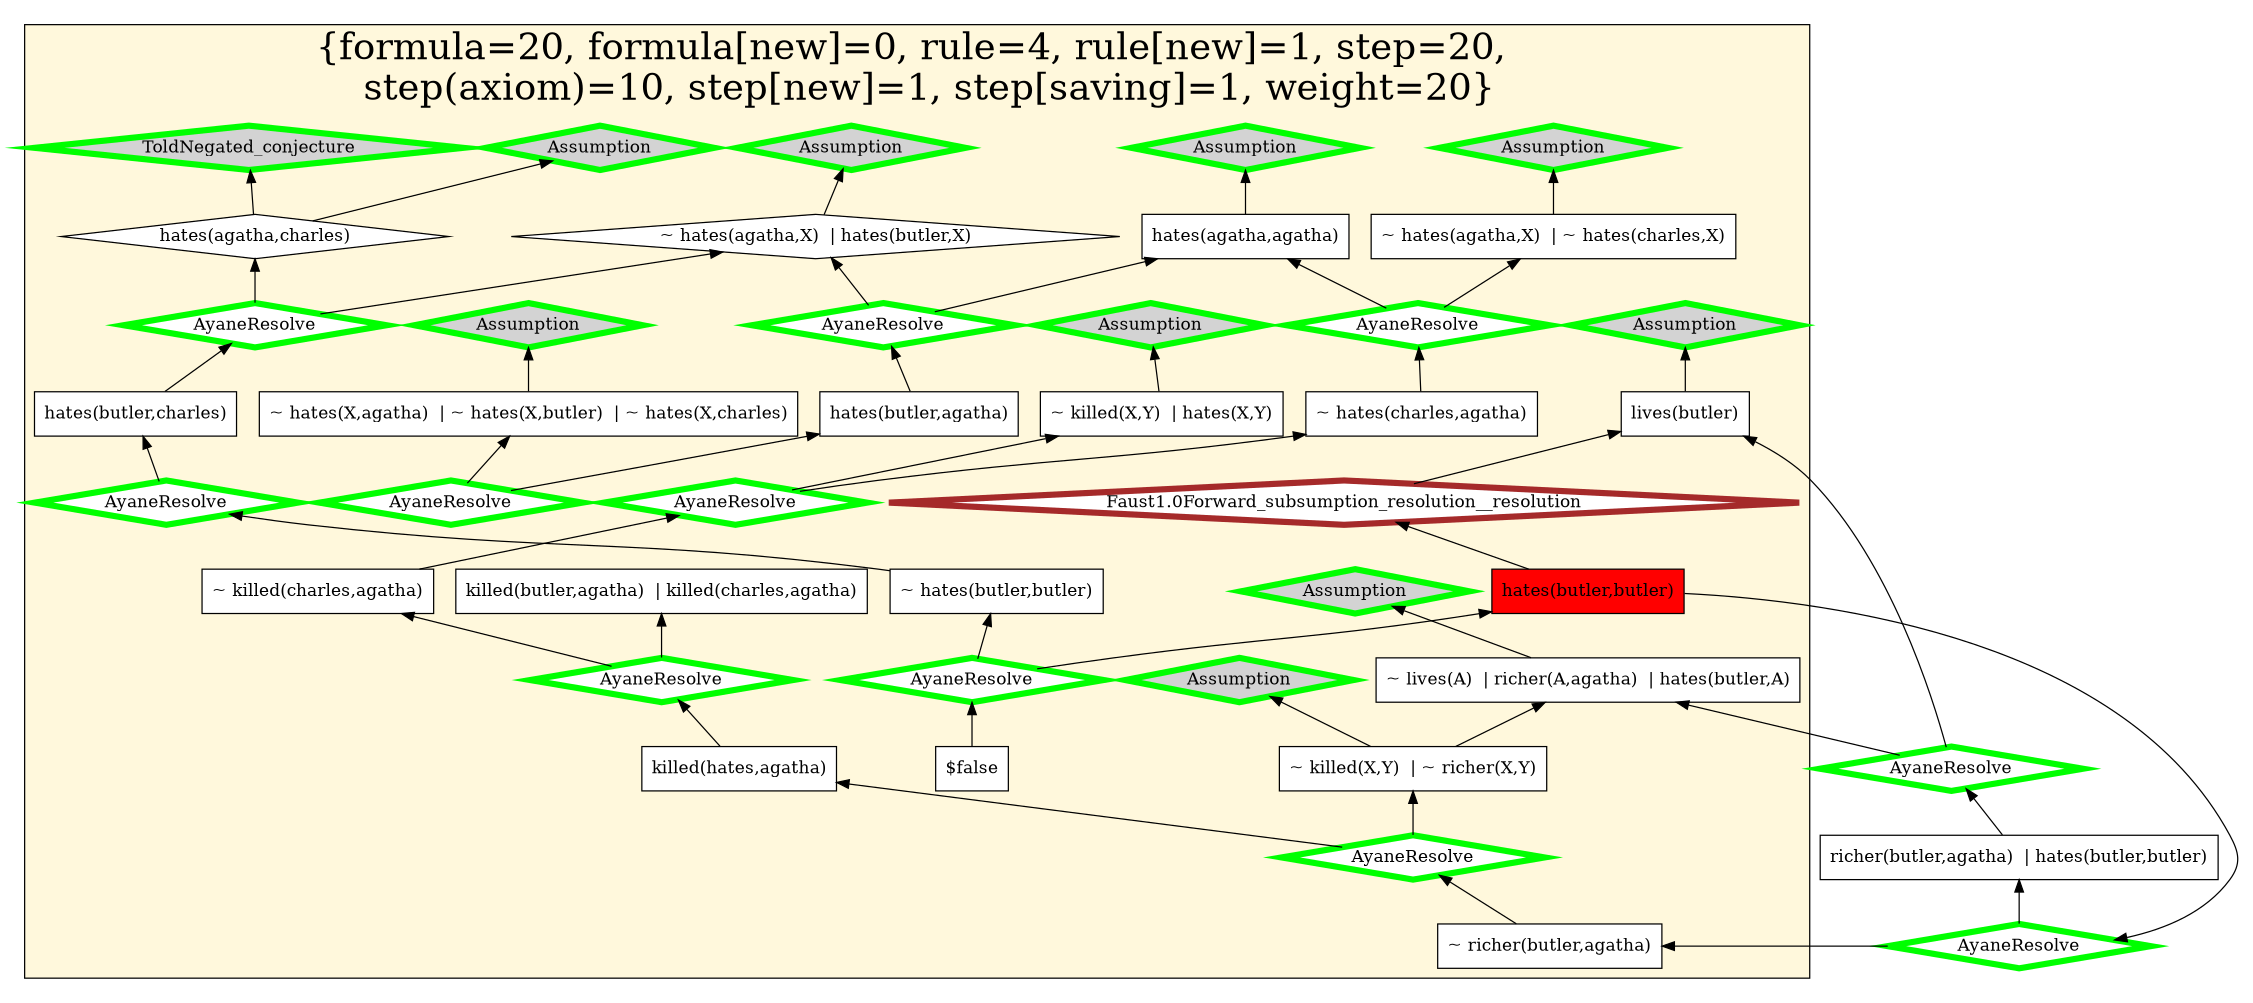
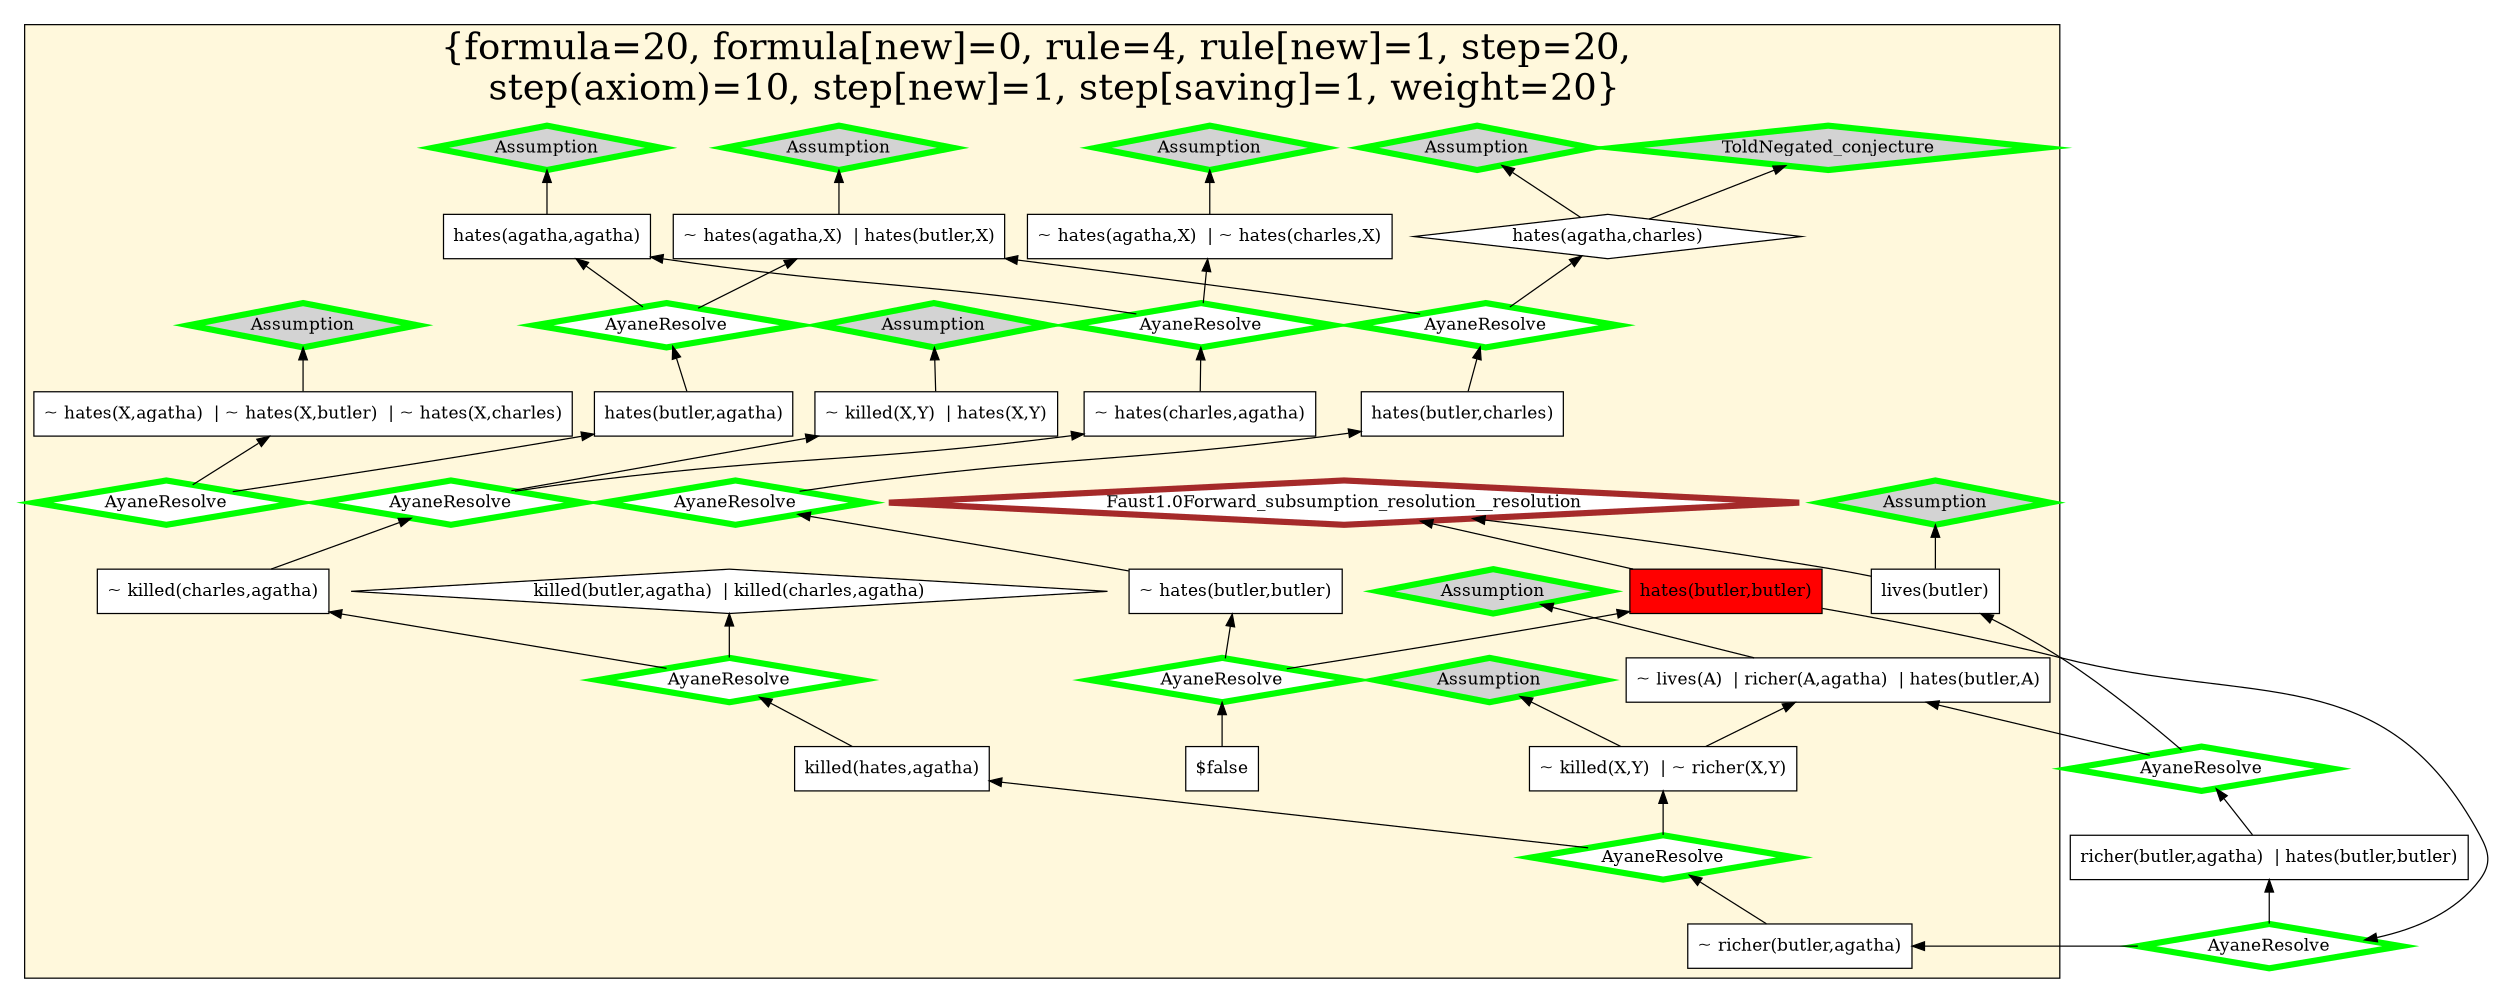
node "~ hates(agatha,X)  | hates(butler,X)": shape diamond -> box
edge "Faust1.0Forward_subsumption_resolution__resolution" -> "lives(butler)": reversed
node "killed(butler,agatha)  | killed(charles,agatha)": shape box -> diamond
